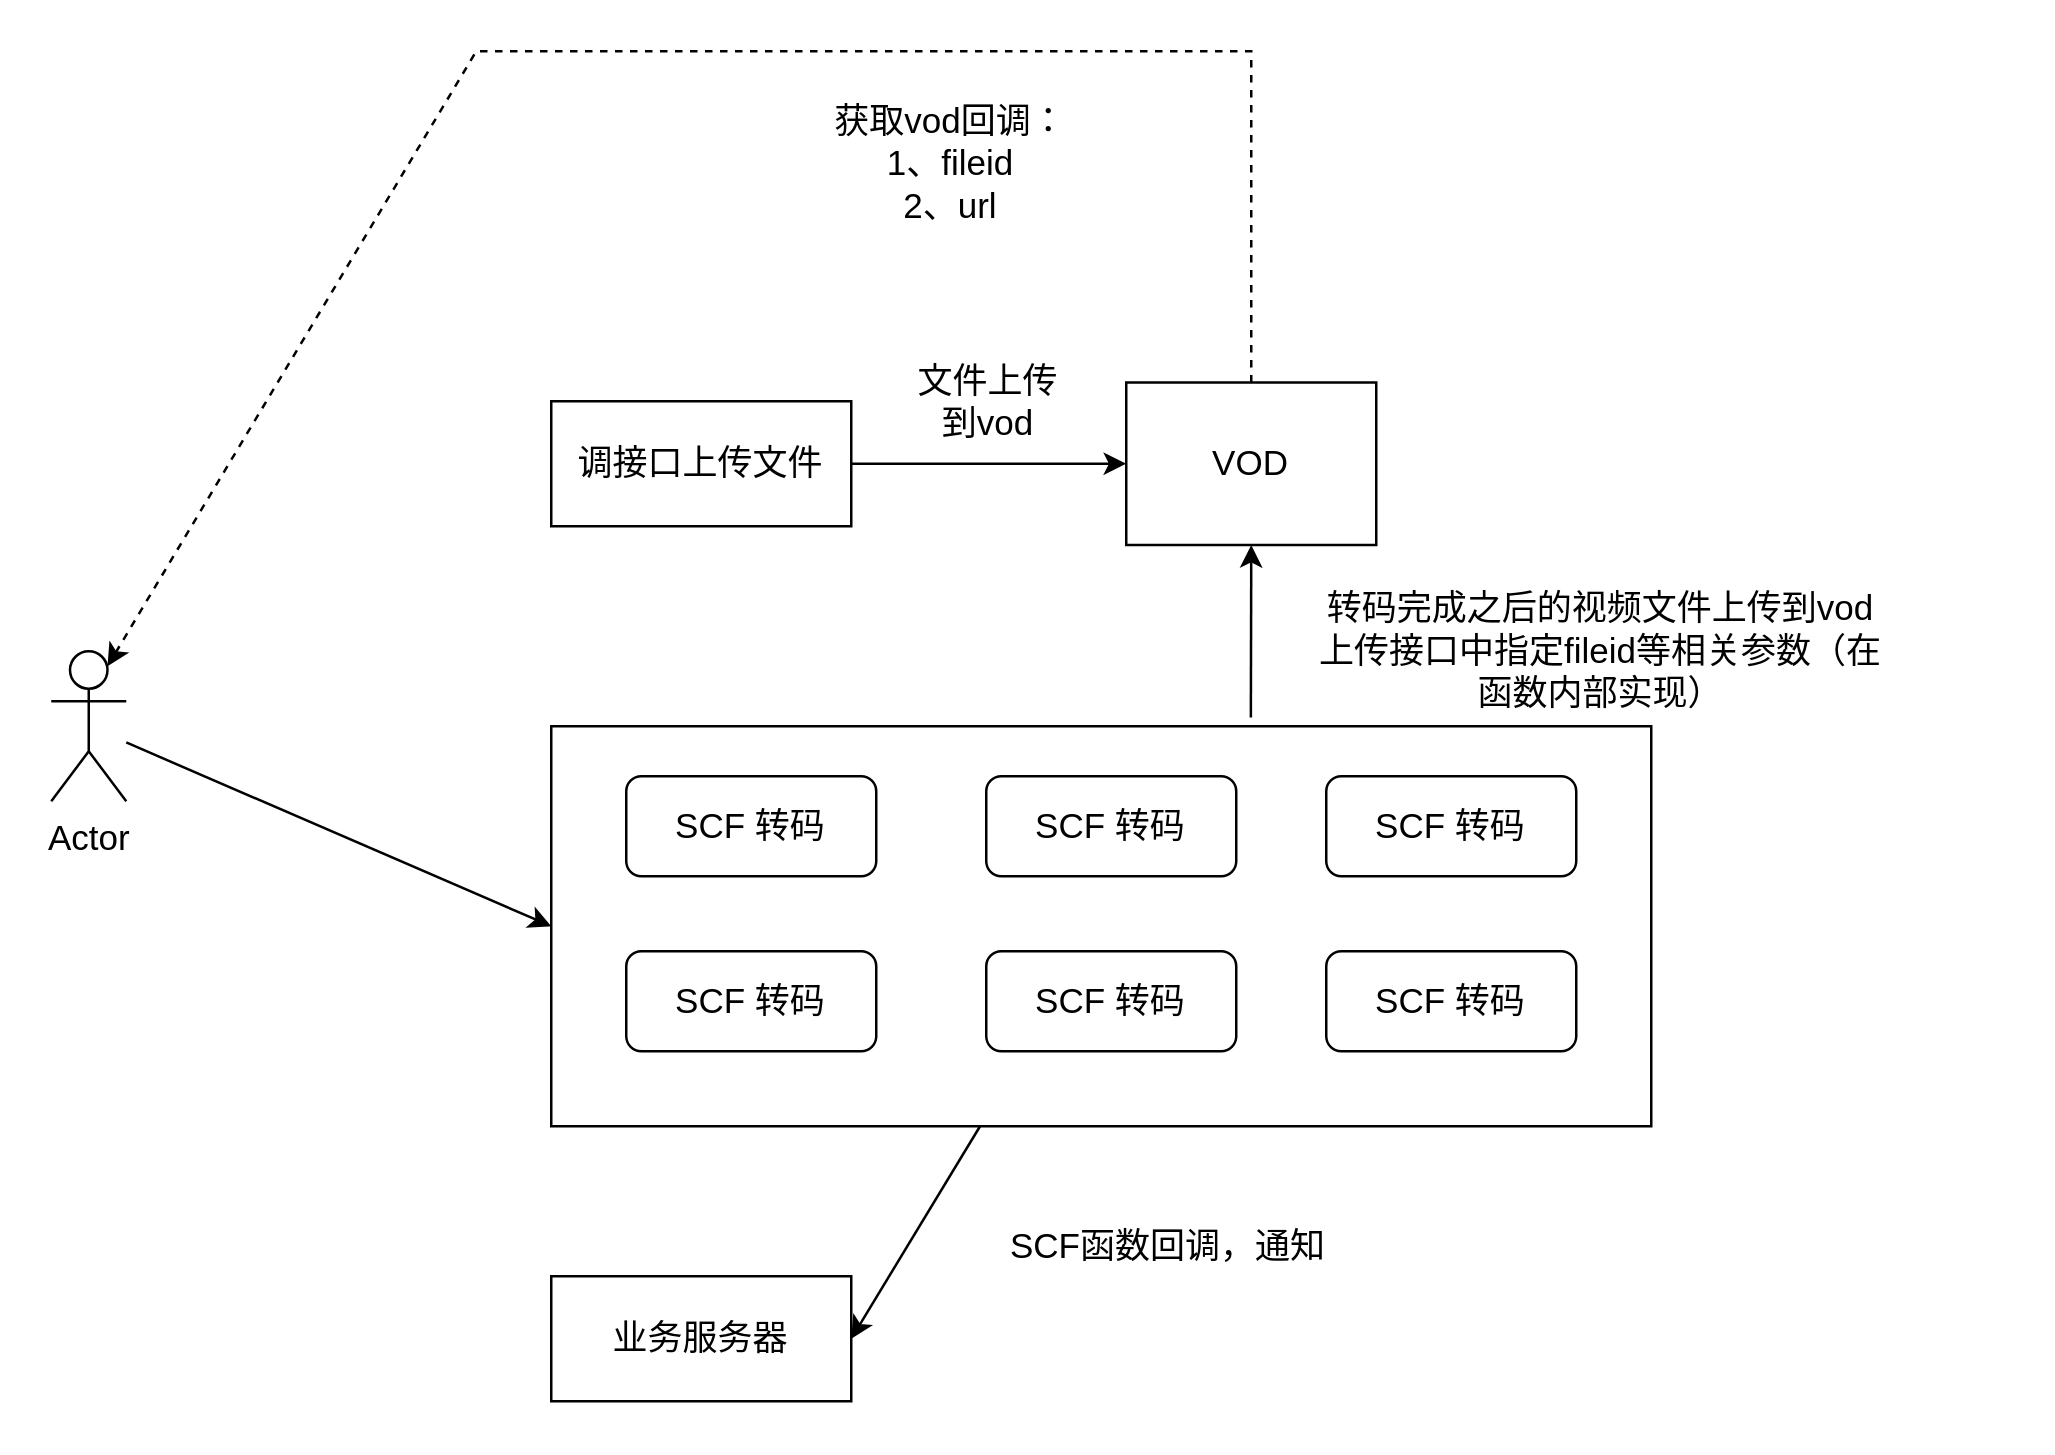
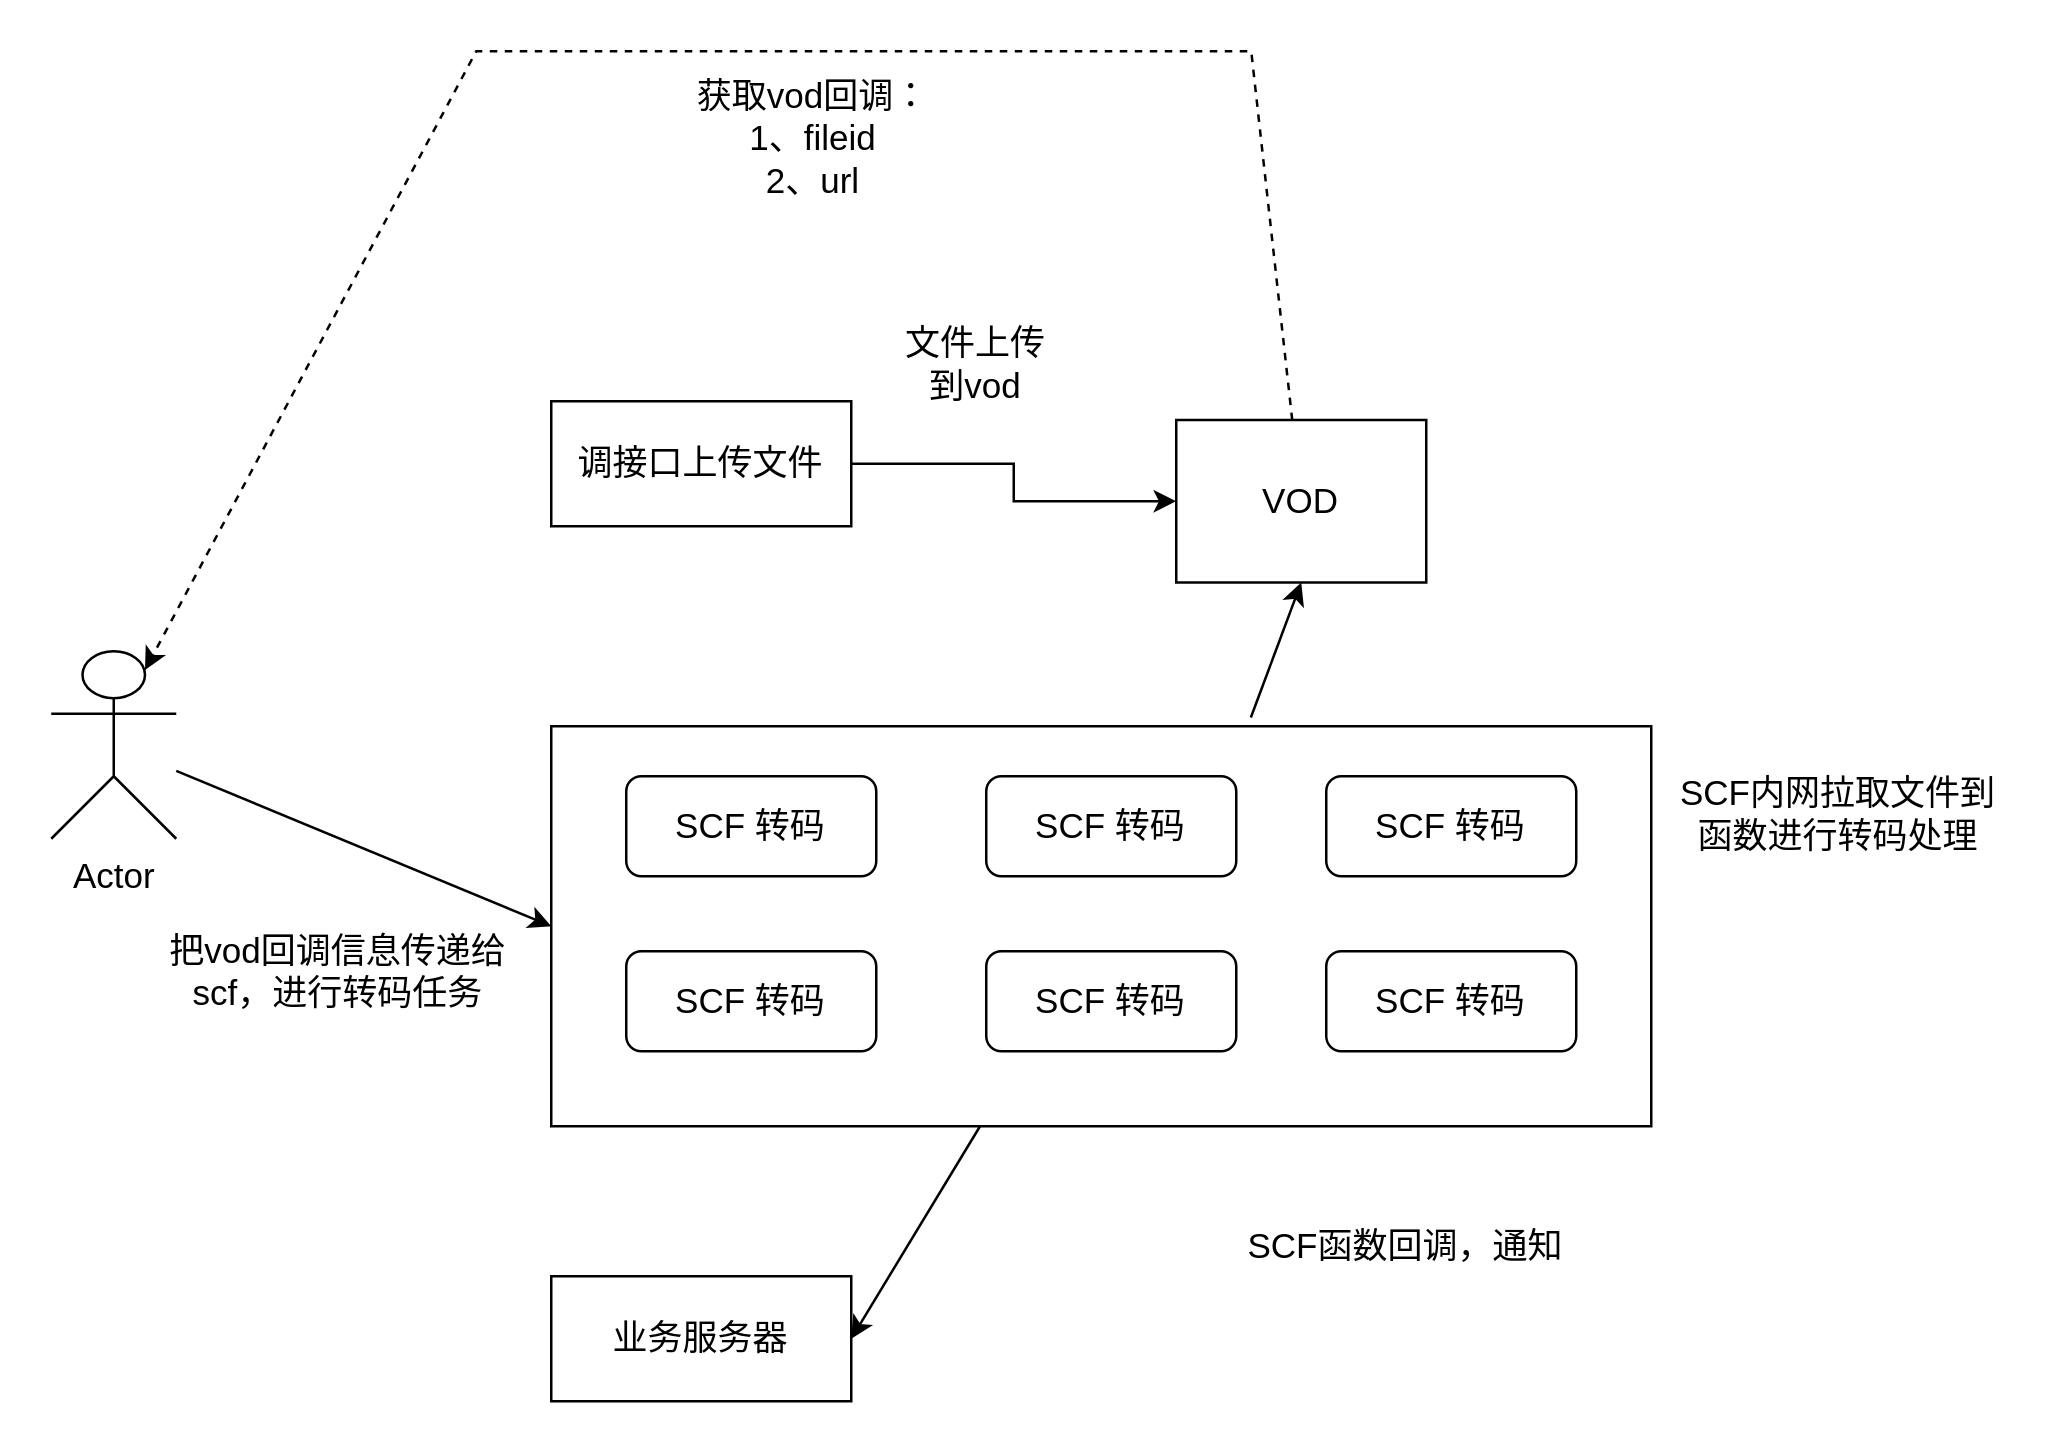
node "获取vod回调： 1、fileid 2、url": moved (951, 164) -> (814, 139)
node "文件上传到vod": moved (989, 401) -> (976, 364)
node "VOD": moved (1251, 464) -> (1301, 501)
node "转码完成之后的视频文件上传到vod 上传接口中指定fileid等相关参数（在函数内部实现）": removed
node "Actor": size 75x150 -> 125x188
node "SCF内网拉取文件到函数进行转码处理": added
node "把vod回调信息传递给scf，进行转码任务": added
node "SCF函数回调，通知": moved (1169, 1245) -> (1406, 1245)
